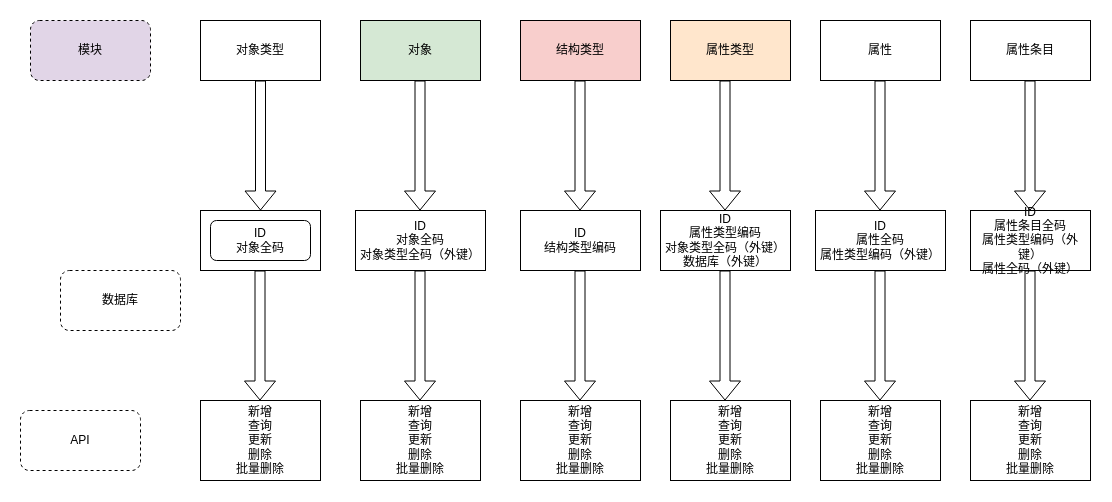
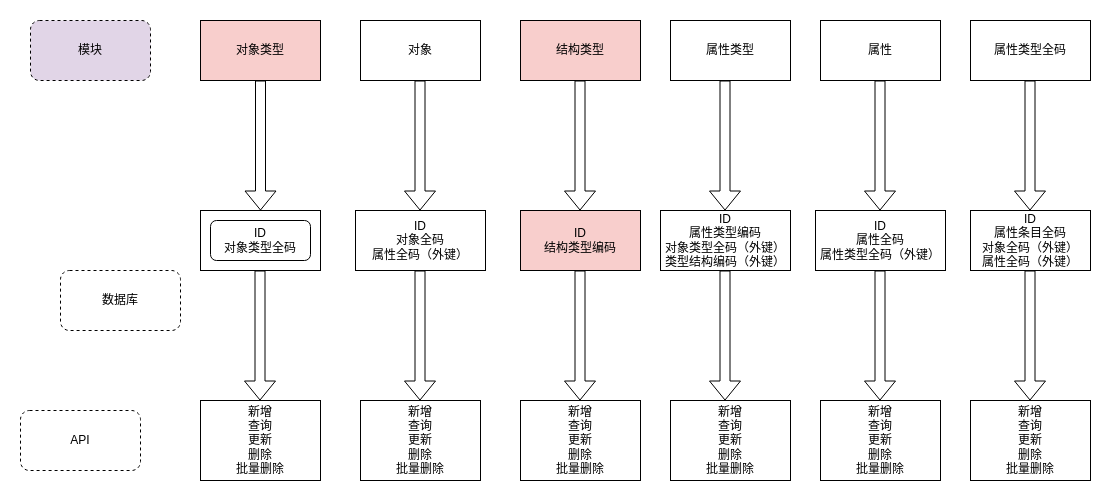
node "对象类型": fillcolor #ffffff -> #f8cecc
node "对象": fillcolor #d5e8d4 -> #ffffff
node "属性类型": fillcolor #ffe6cc -> #ffffff
node "属性条目": label "属性条目" -> "属性类型全码"
node "ID 对象全码": label "ID 对象全码" -> "ID 对象类型全码"
node "ID 对象全码 对象类型全码（外键）": label "ID 对象全码 对象类型全码（外键）" -> "ID 对象全码 属性全码（外键）"
node "ID 结构类型编码": fillcolor #ffffff -> #f8cecc
node "ID 属性类型编码 对象类型全码（外键） 数据库（外键）": label "ID 属性类型编码 对象类型全码（外键） 数据库（外键）" -> "ID 属性类型编码 对象类型全码（外键） 类型结构编码（外键）"
node "ID 属性全码 属性类型编码（外键）": label "ID 属性全码 属性类型编码（外键）" -> "ID 属性全码 属性类型全码（外键）"
node "ID 属性条目全码 属性类型编码（外键） 属性全码（外键）": label "ID 属性条目全码 属性类型编码（外键） 属性全码（外键）" -> "ID 属性条目全码 对象全码（外键） 属性全码（外键）"
